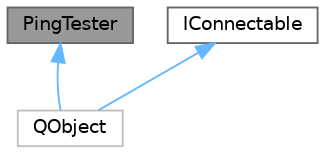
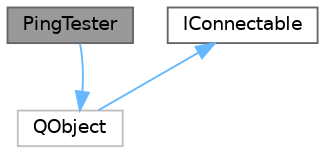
edge "QObject" -> "PingTester": reversed
